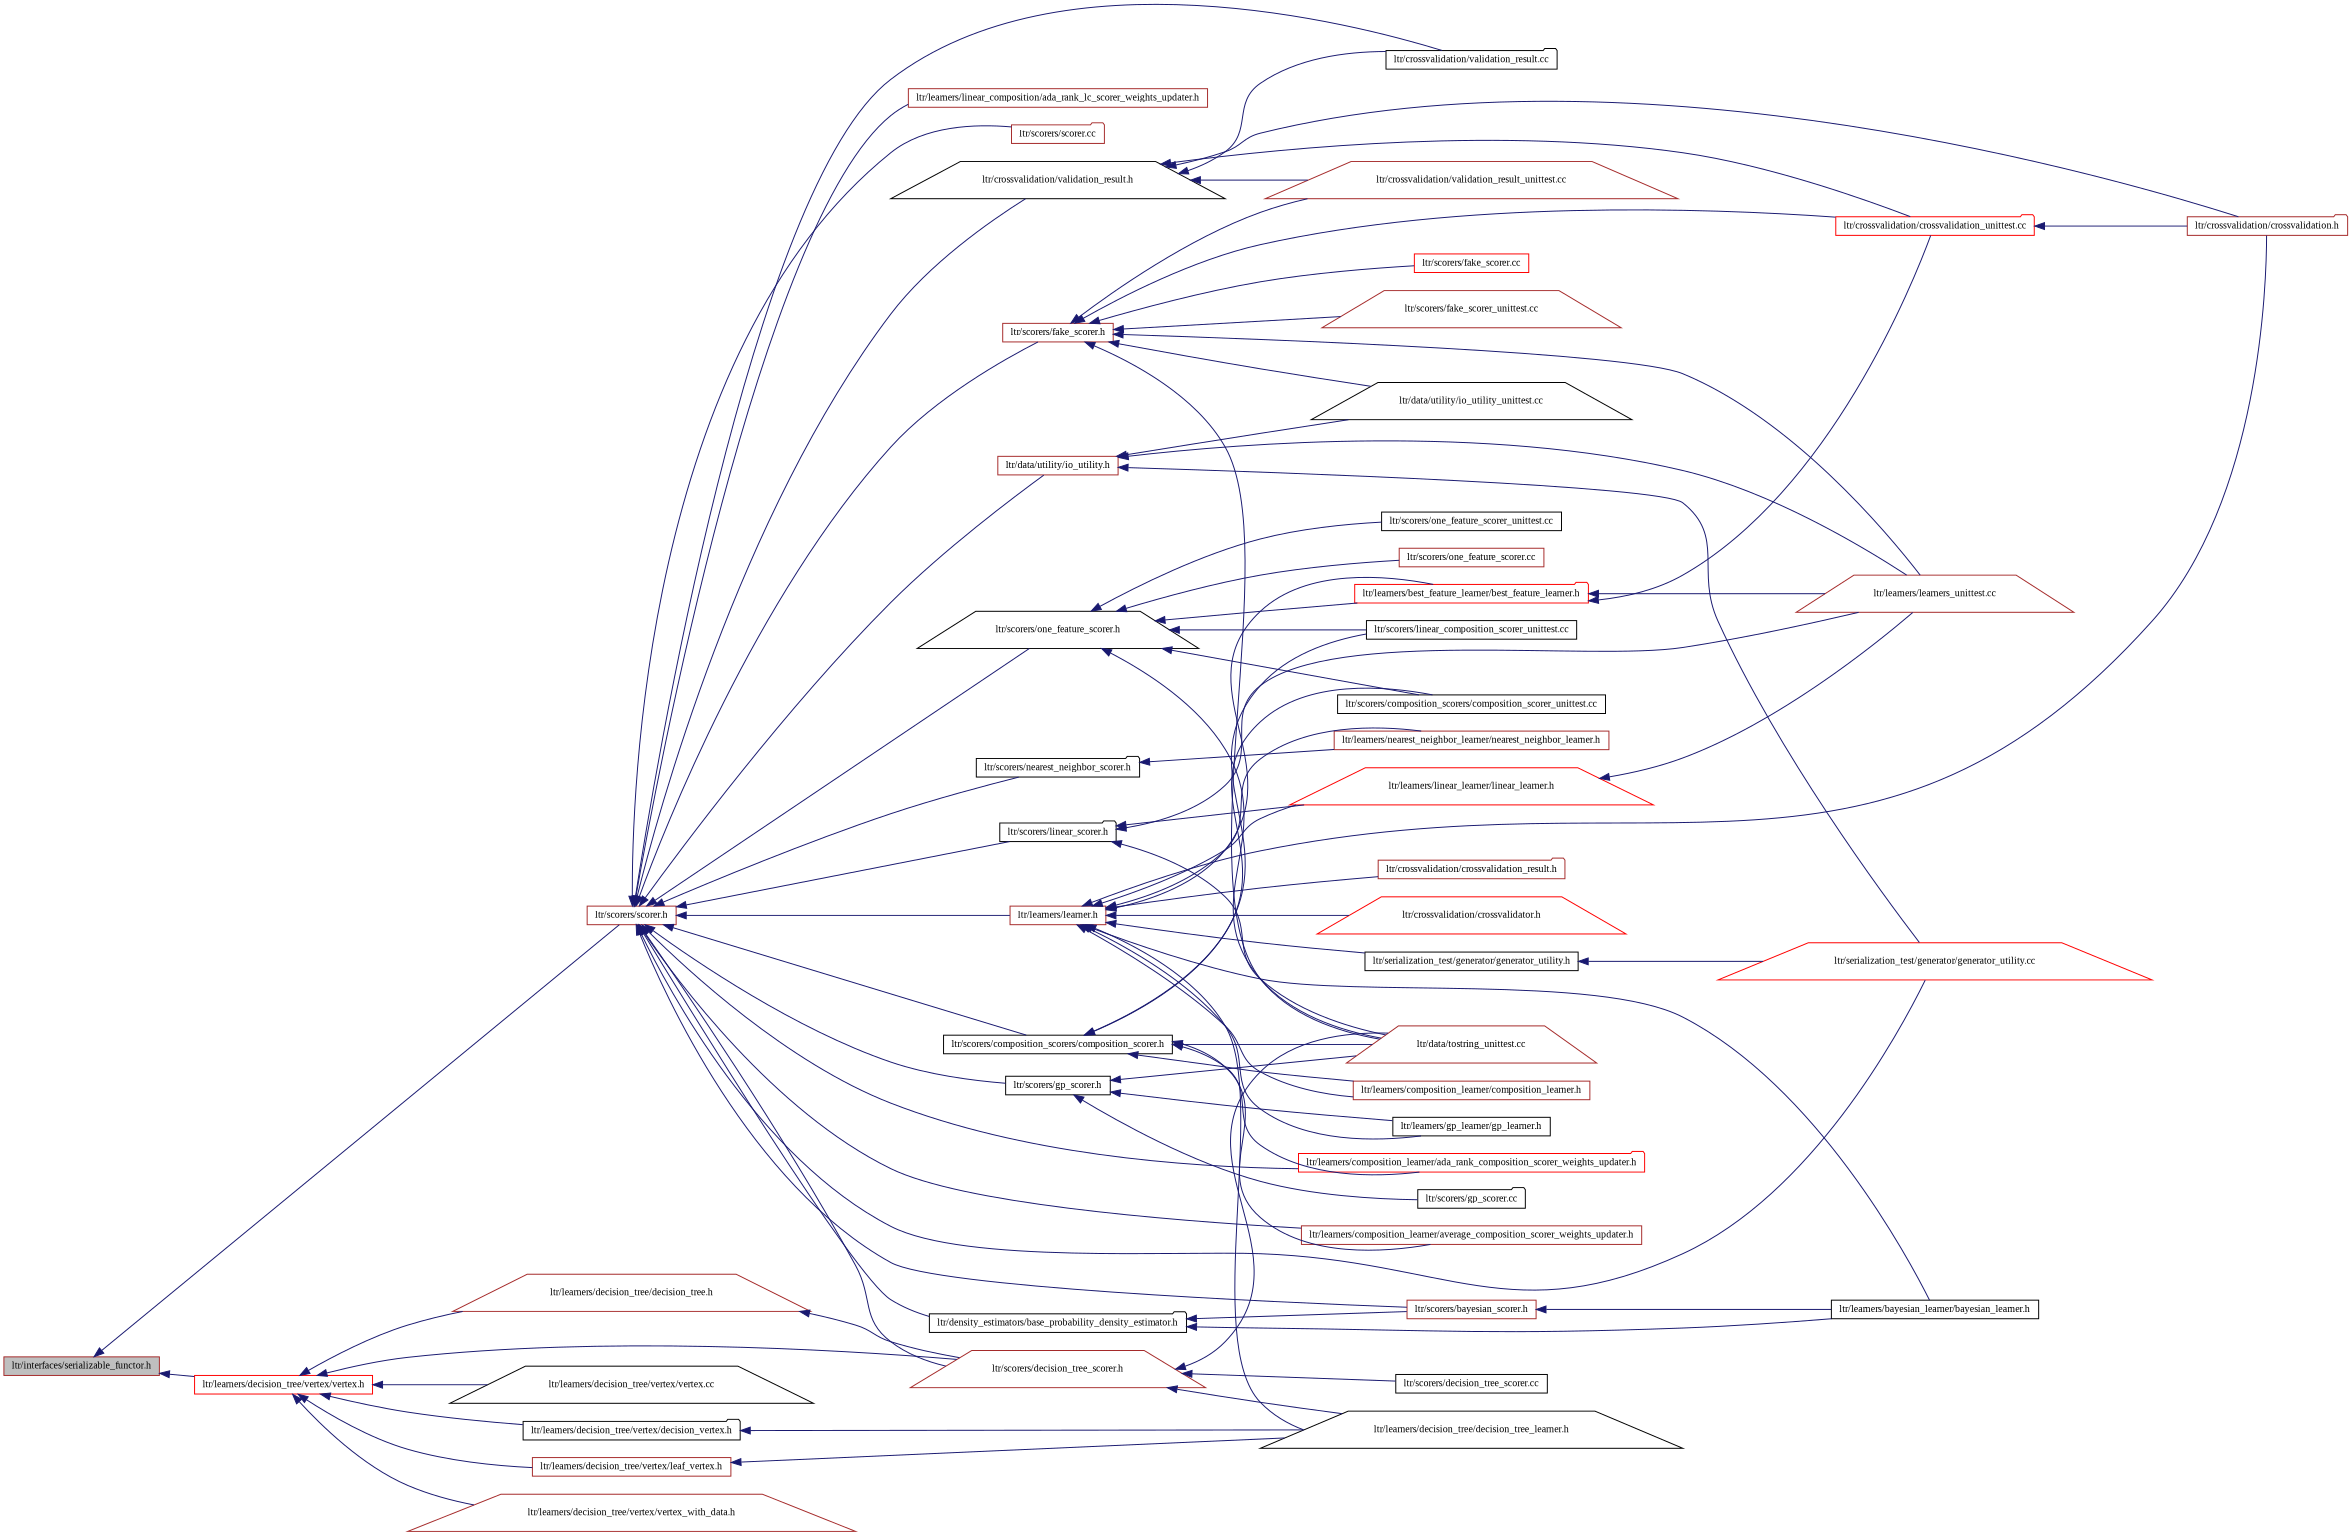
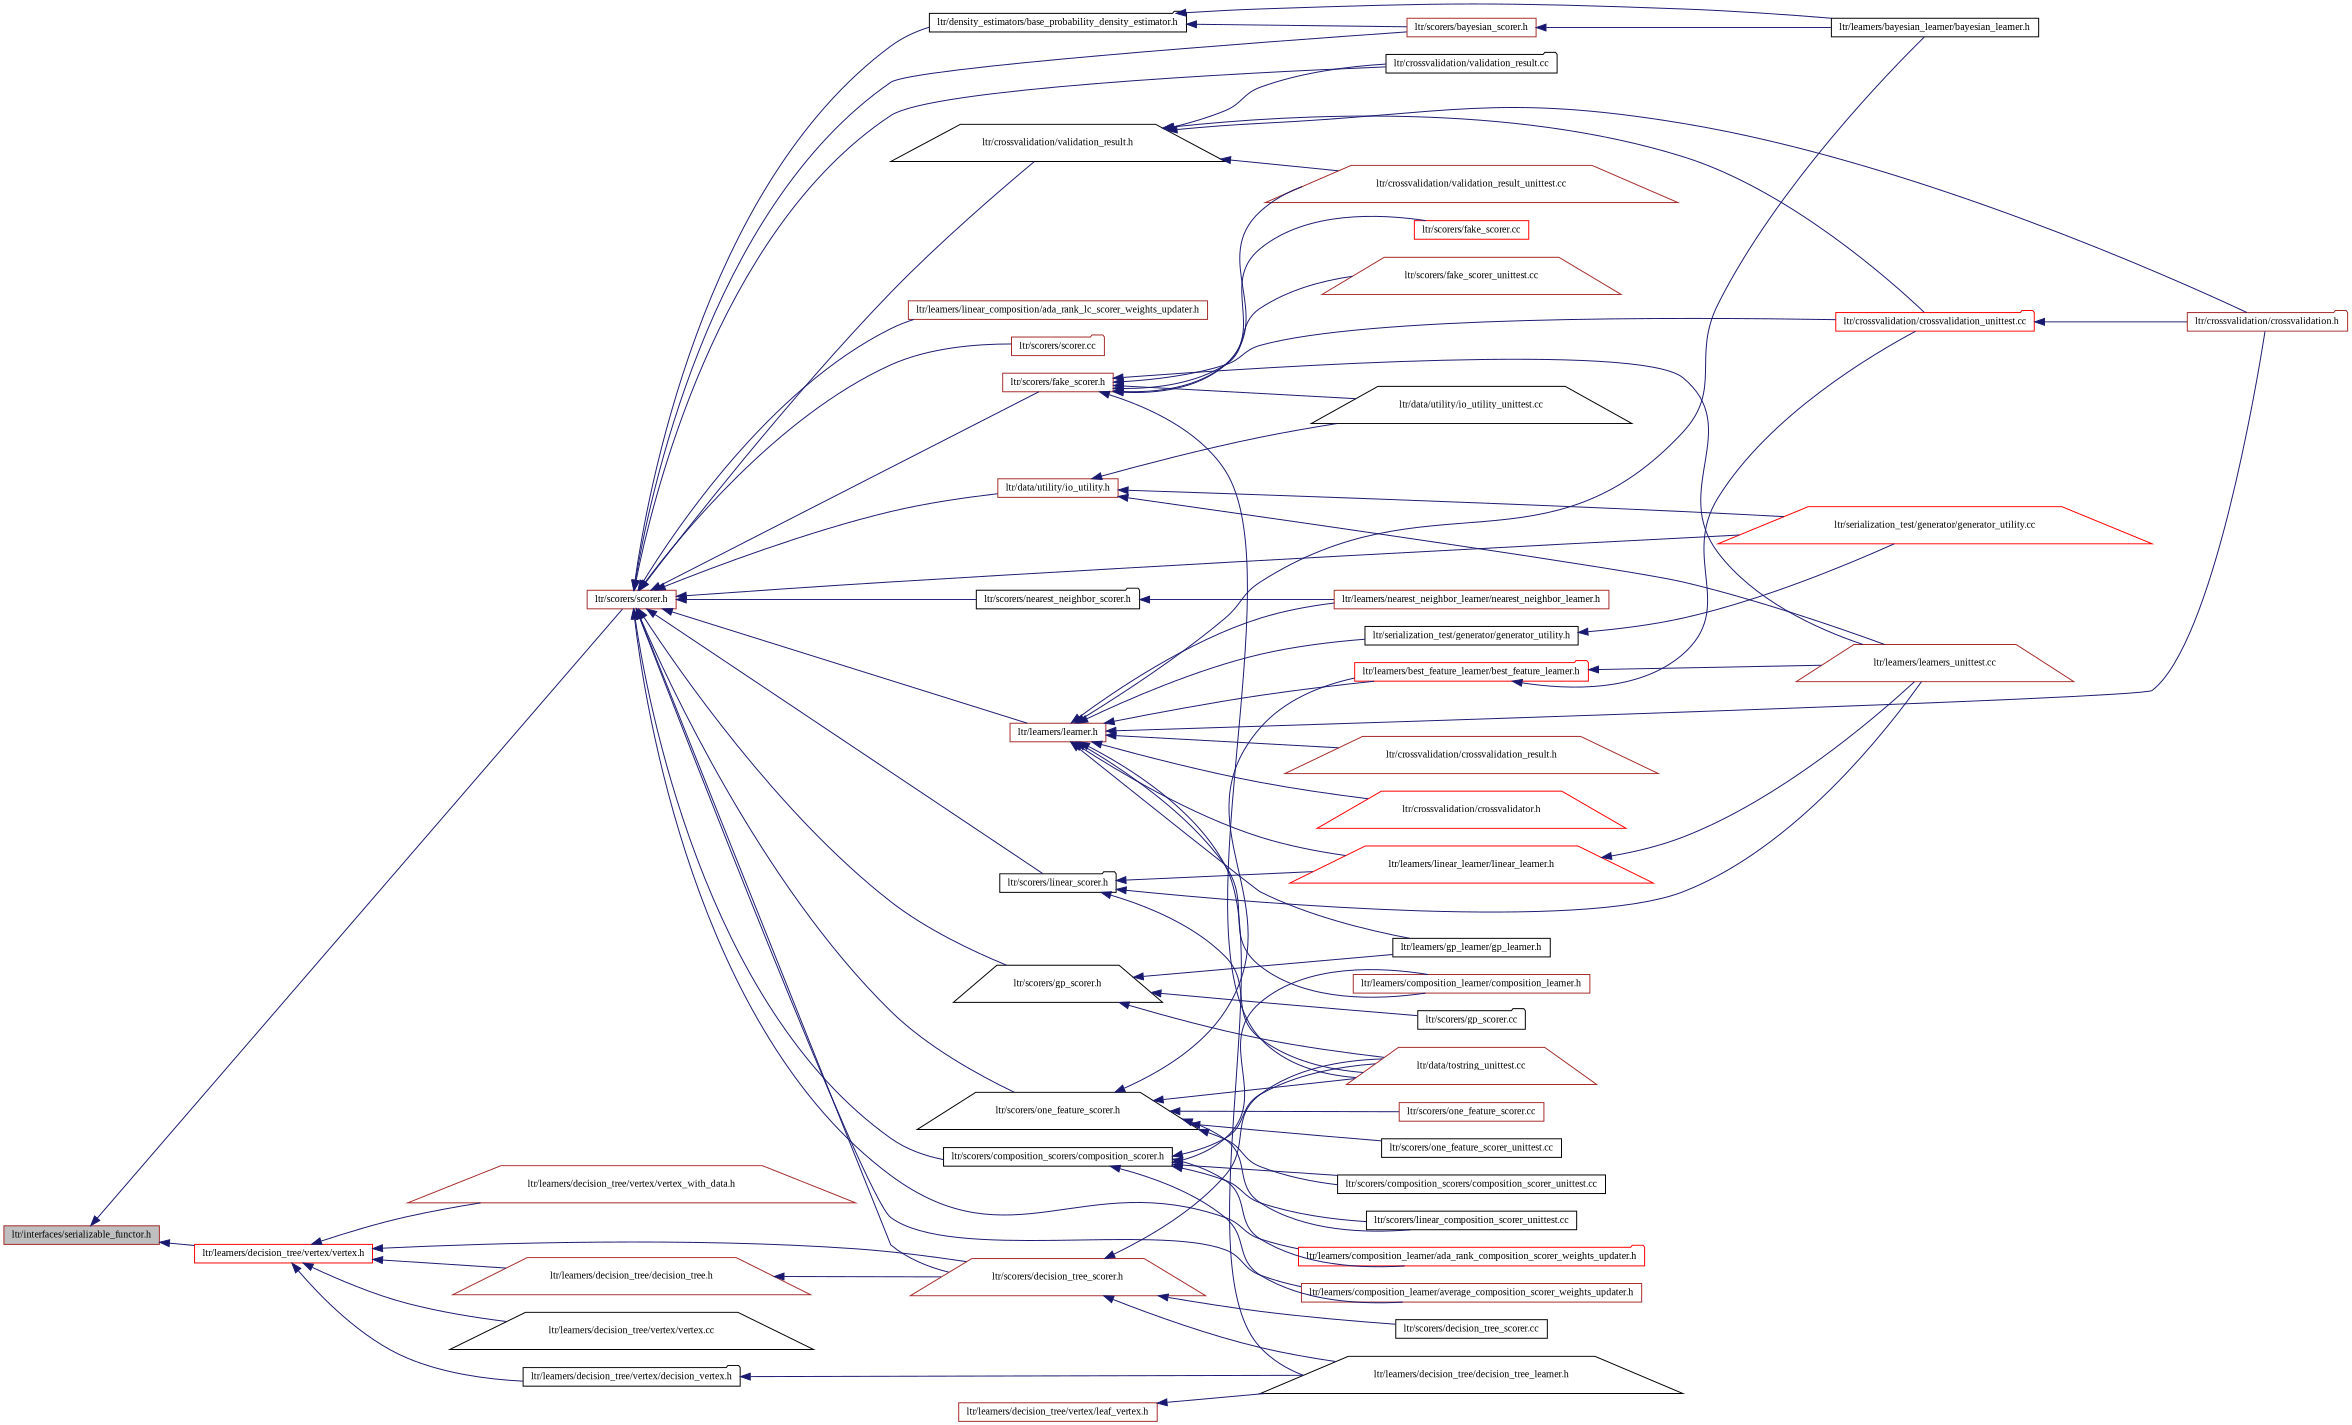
node "ltr/crossvalidation/crossvalidation_result.h": shape folder -> trapezium
node "ltr/scorers/gp_scorer.h": shape box -> trapezium
edge "ltr/learners/decision_tree/vertex/leaf_vertex.h" -> "ltr/learners/decision_tree/vertex/vertex.h": removed
